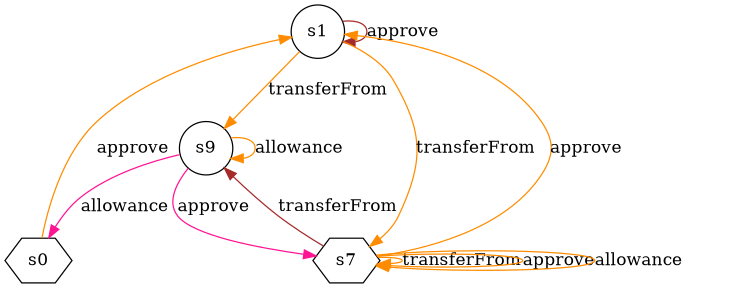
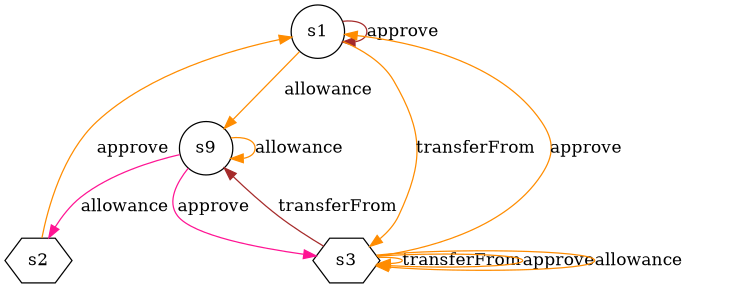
edge "s1" -> "s9": label "transferFrom" -> "allowance"
node "s0": label "s0" -> "s2"
node "s7": label "s7" -> "s3"
